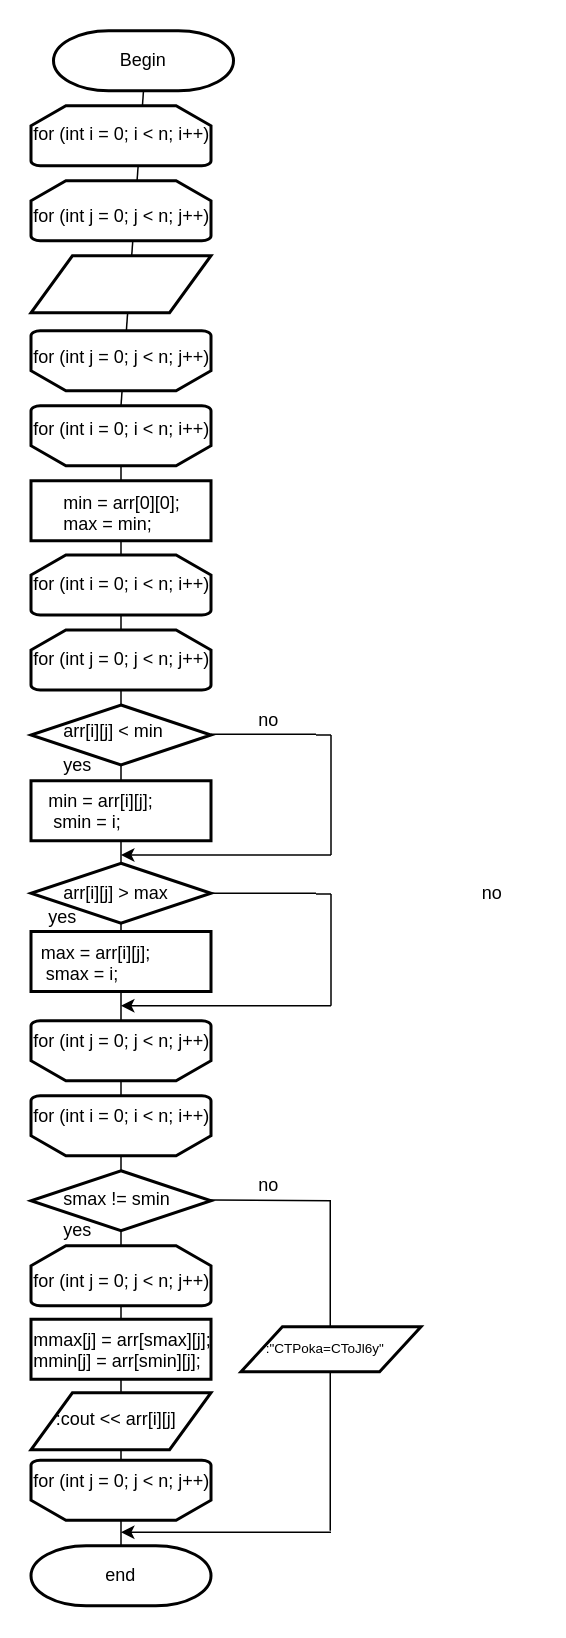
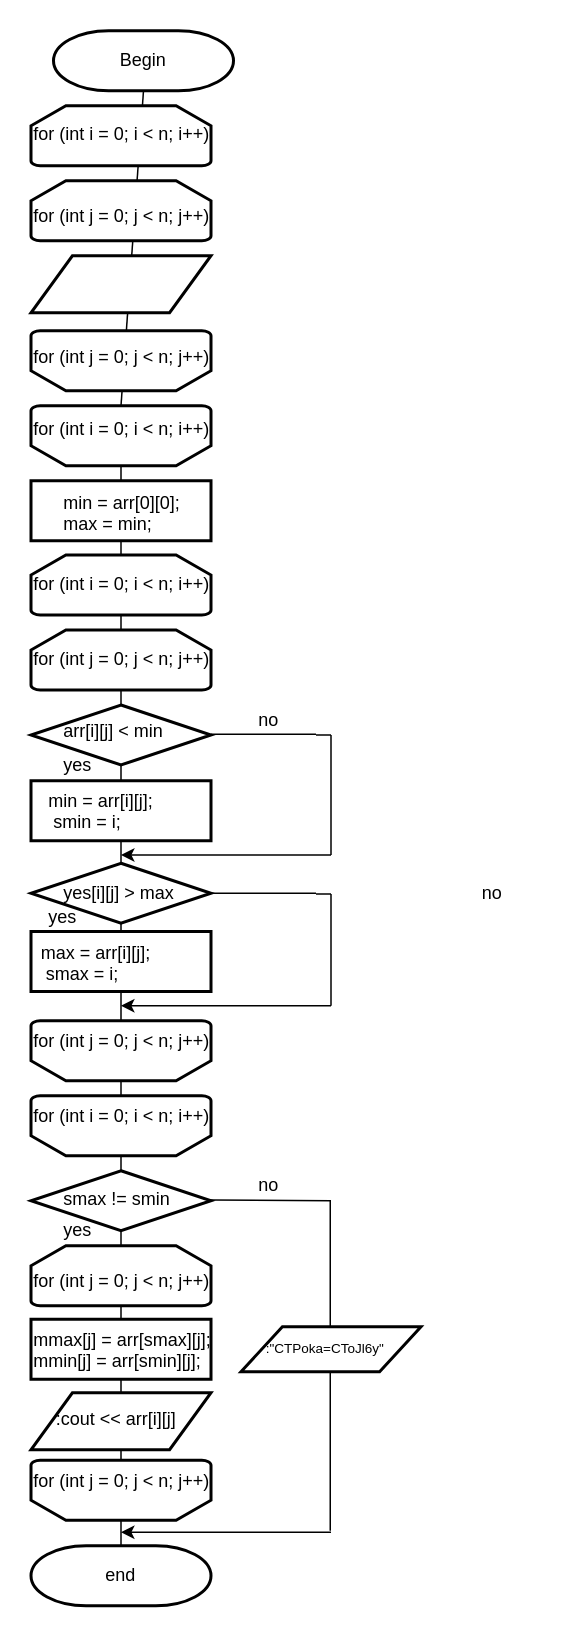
node "arr[i][j] > max": label "arr[i][j] > max" -> "yes[i][j] > max"
